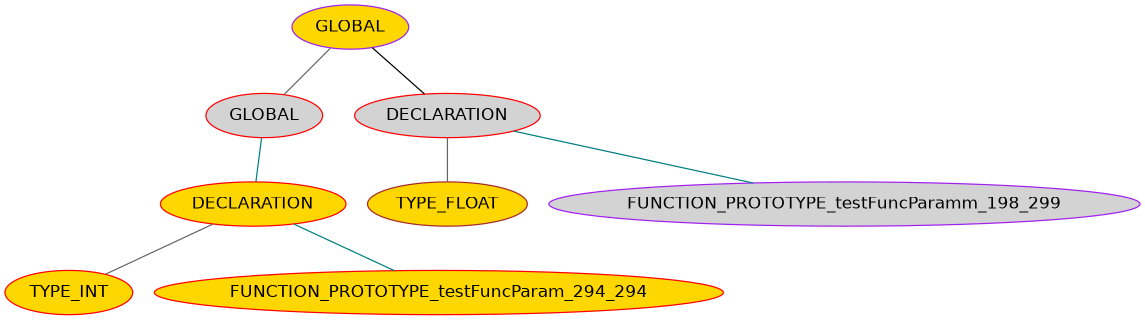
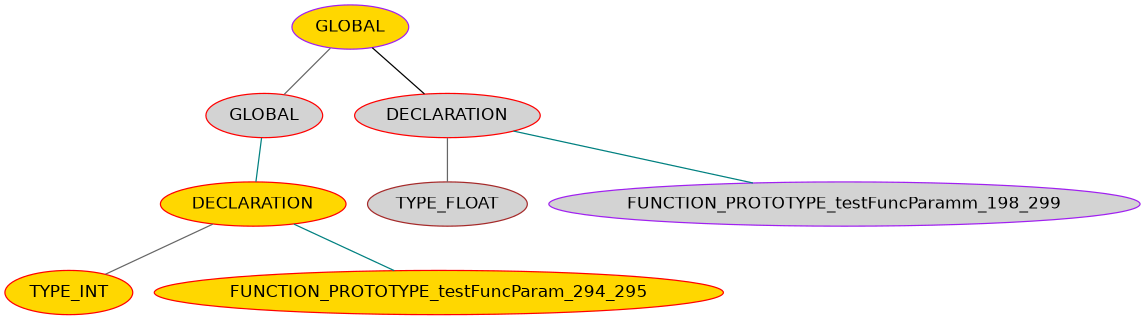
node "TYPE_FLOAT": fillcolor gold -> lightgrey
node "FUNCTION_PROTOTYPE_testFuncParam_294_294": label "FUNCTION_PROTOTYPE_testFuncParam_294_294" -> "FUNCTION_PROTOTYPE_testFuncParam_294_295"
